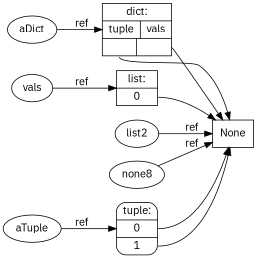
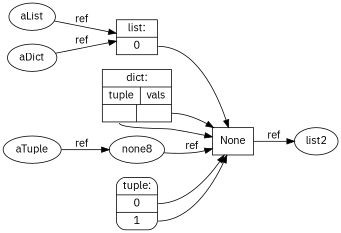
edge "aDict" -> "dict:": now "aDict" -> "list:"
node "vals": label "vals" -> "aList"
edge "list2" -> "None": reversed
edge "aTuple" -> "tuple:": now "aTuple" -> "none8"
